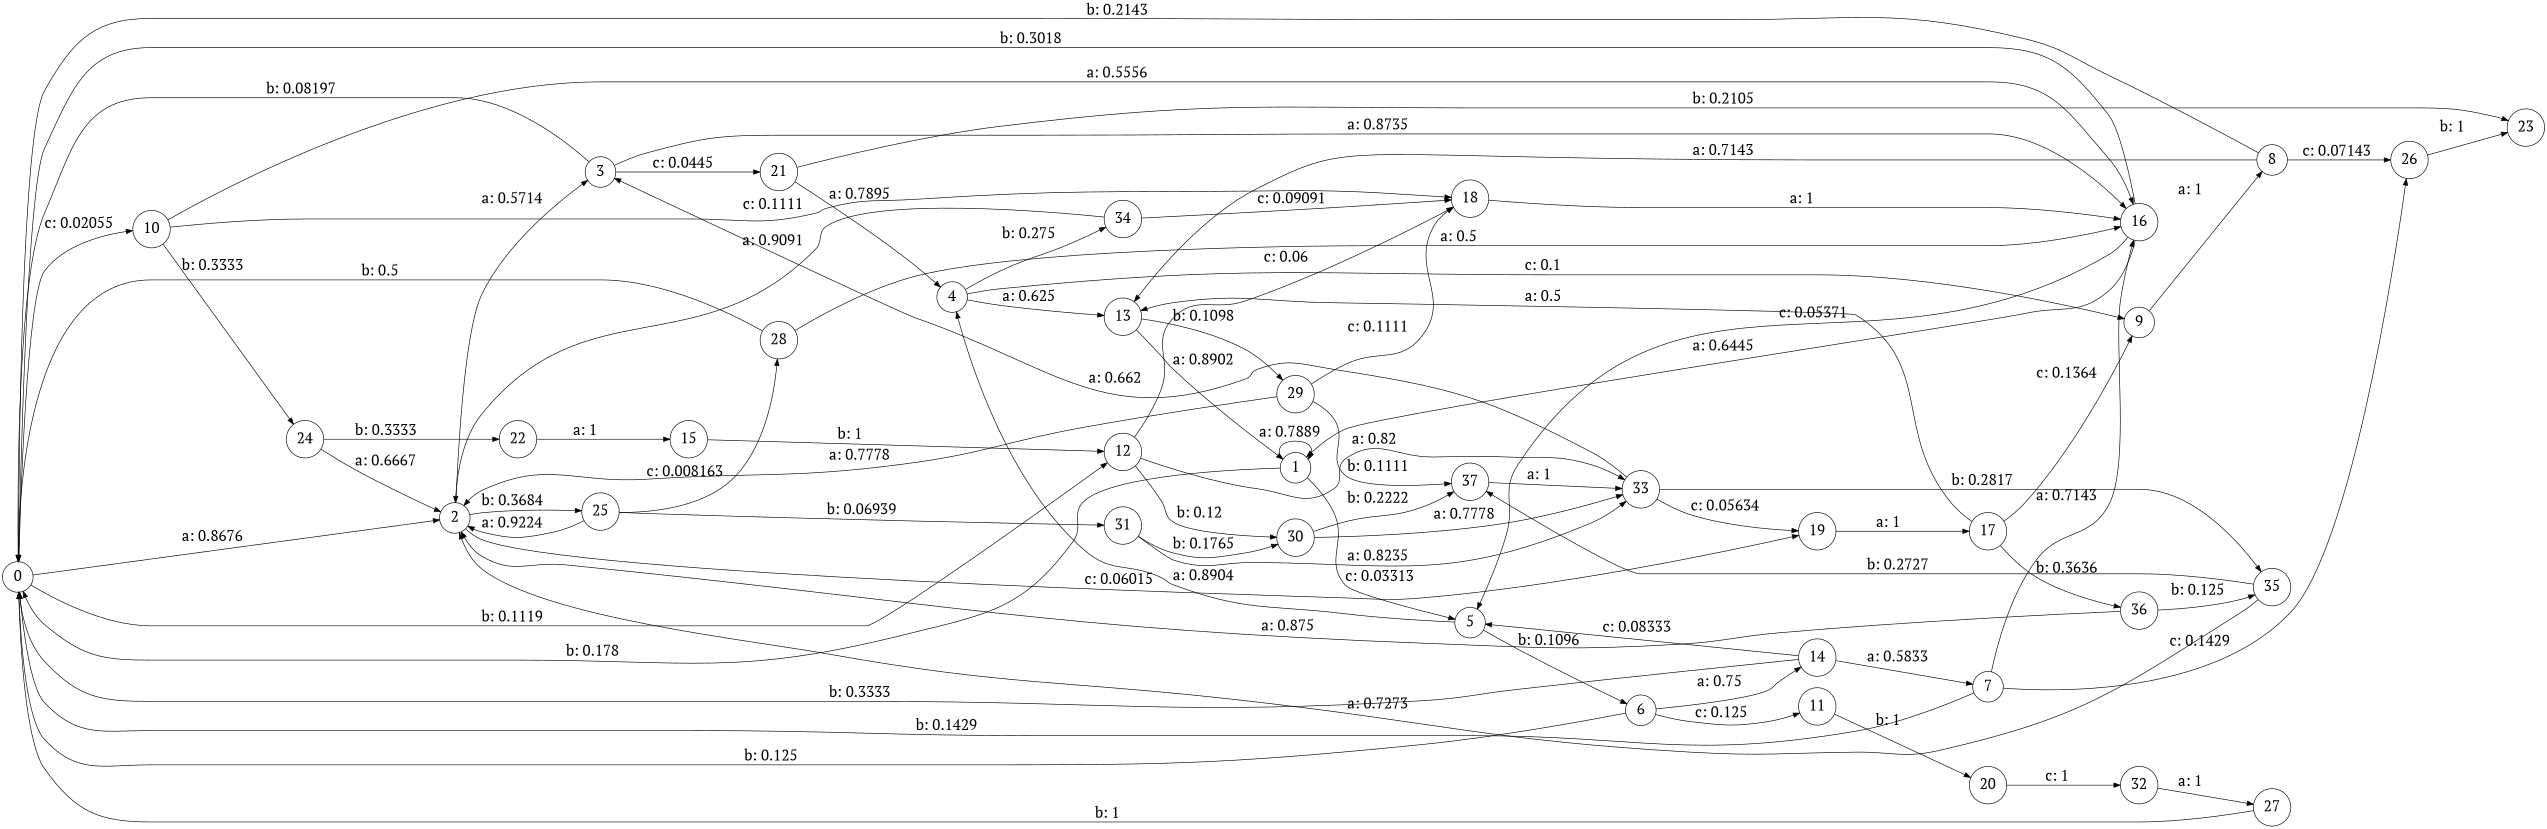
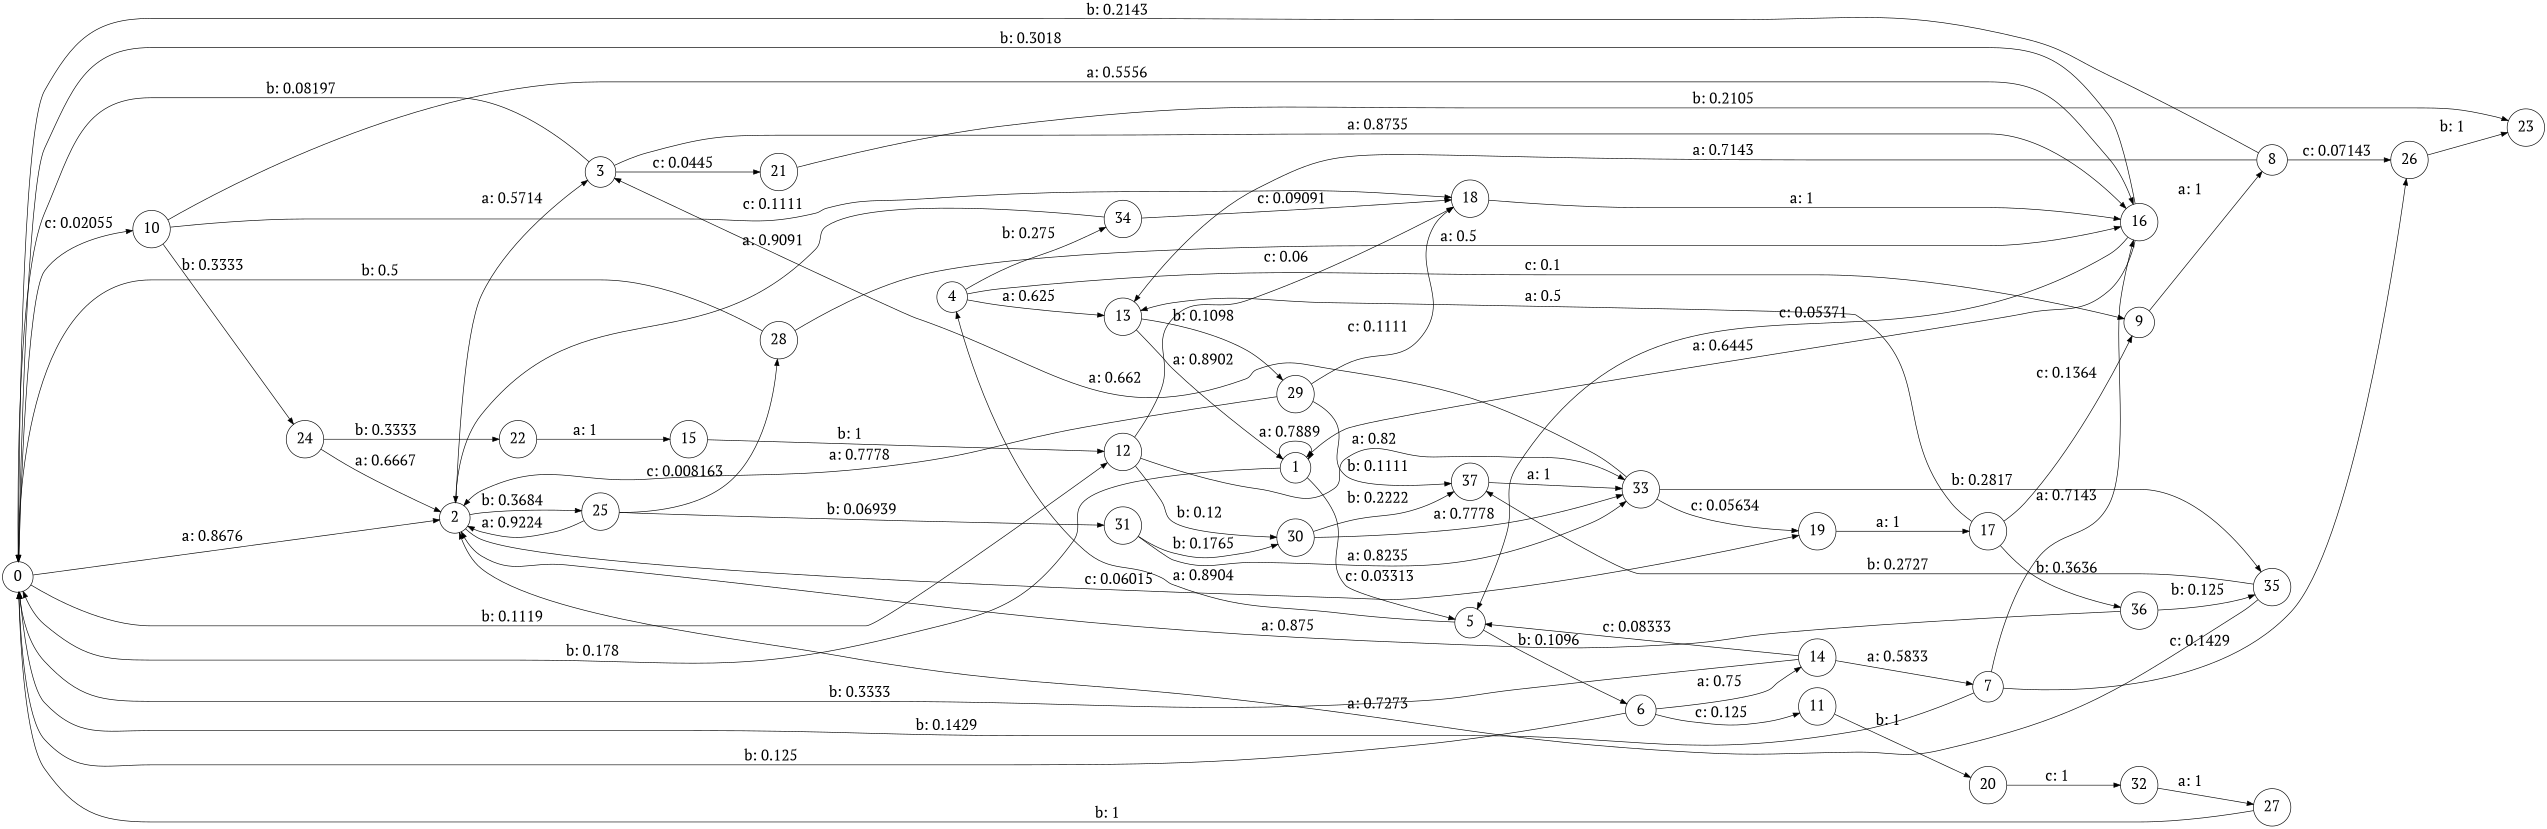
edge "21" -> "4": removed, label "a: 0.7895"
